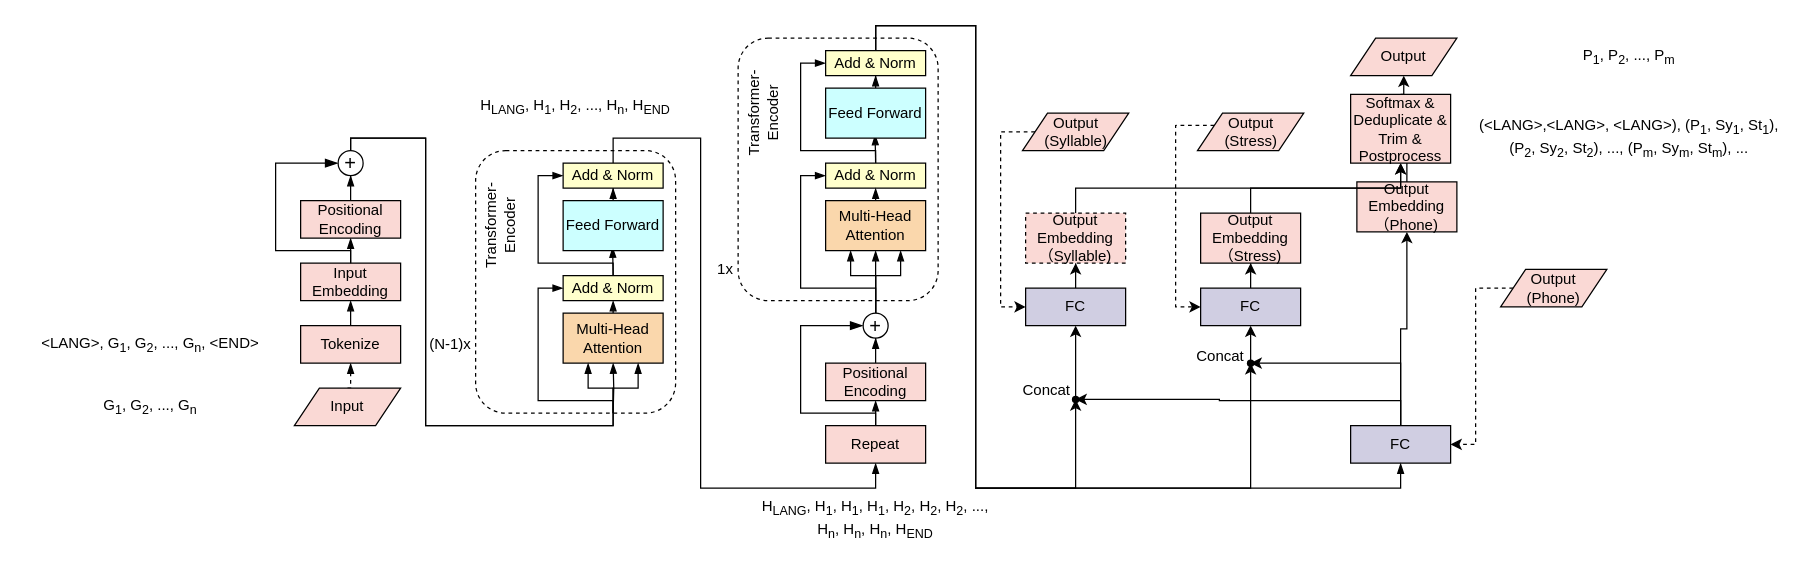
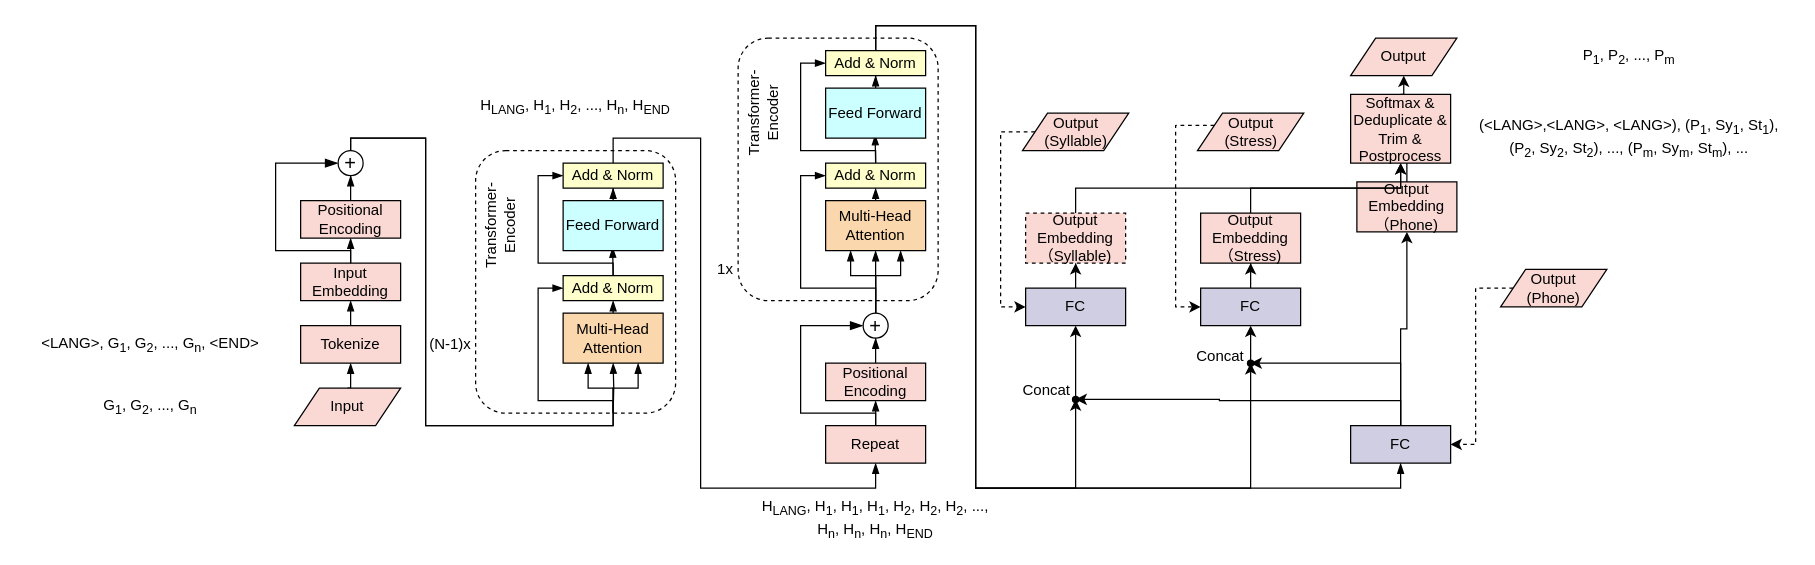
edge "Input" -> "Tokenize": style dashed -> solid
